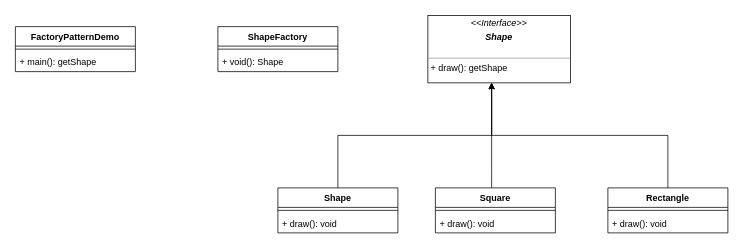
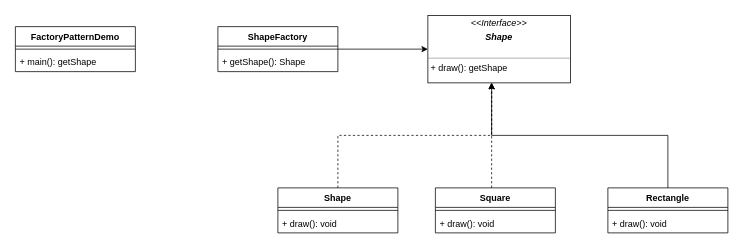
edge "ShapeFactory" -> "<<Interface>> Shape + draw(): getShape": added
node "+ void(): Shape": label "+ void(): Shape" -> "+ getShape(): Shape"
edge "Shape" -> "<<Interface>> Shape + draw(): getShape": style solid -> dashed
edge "Square" -> "<<Interface>> Shape + draw(): getShape": style solid -> dashed
